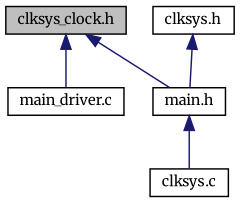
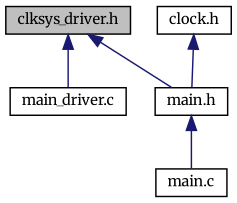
node "clksys_clock.h": label "clksys_clock.h" -> "clksys_driver.h"
node "clksys.h": label "clksys.h" -> "clock.h"
node "clksys.c": label "clksys.c" -> "main.c"
